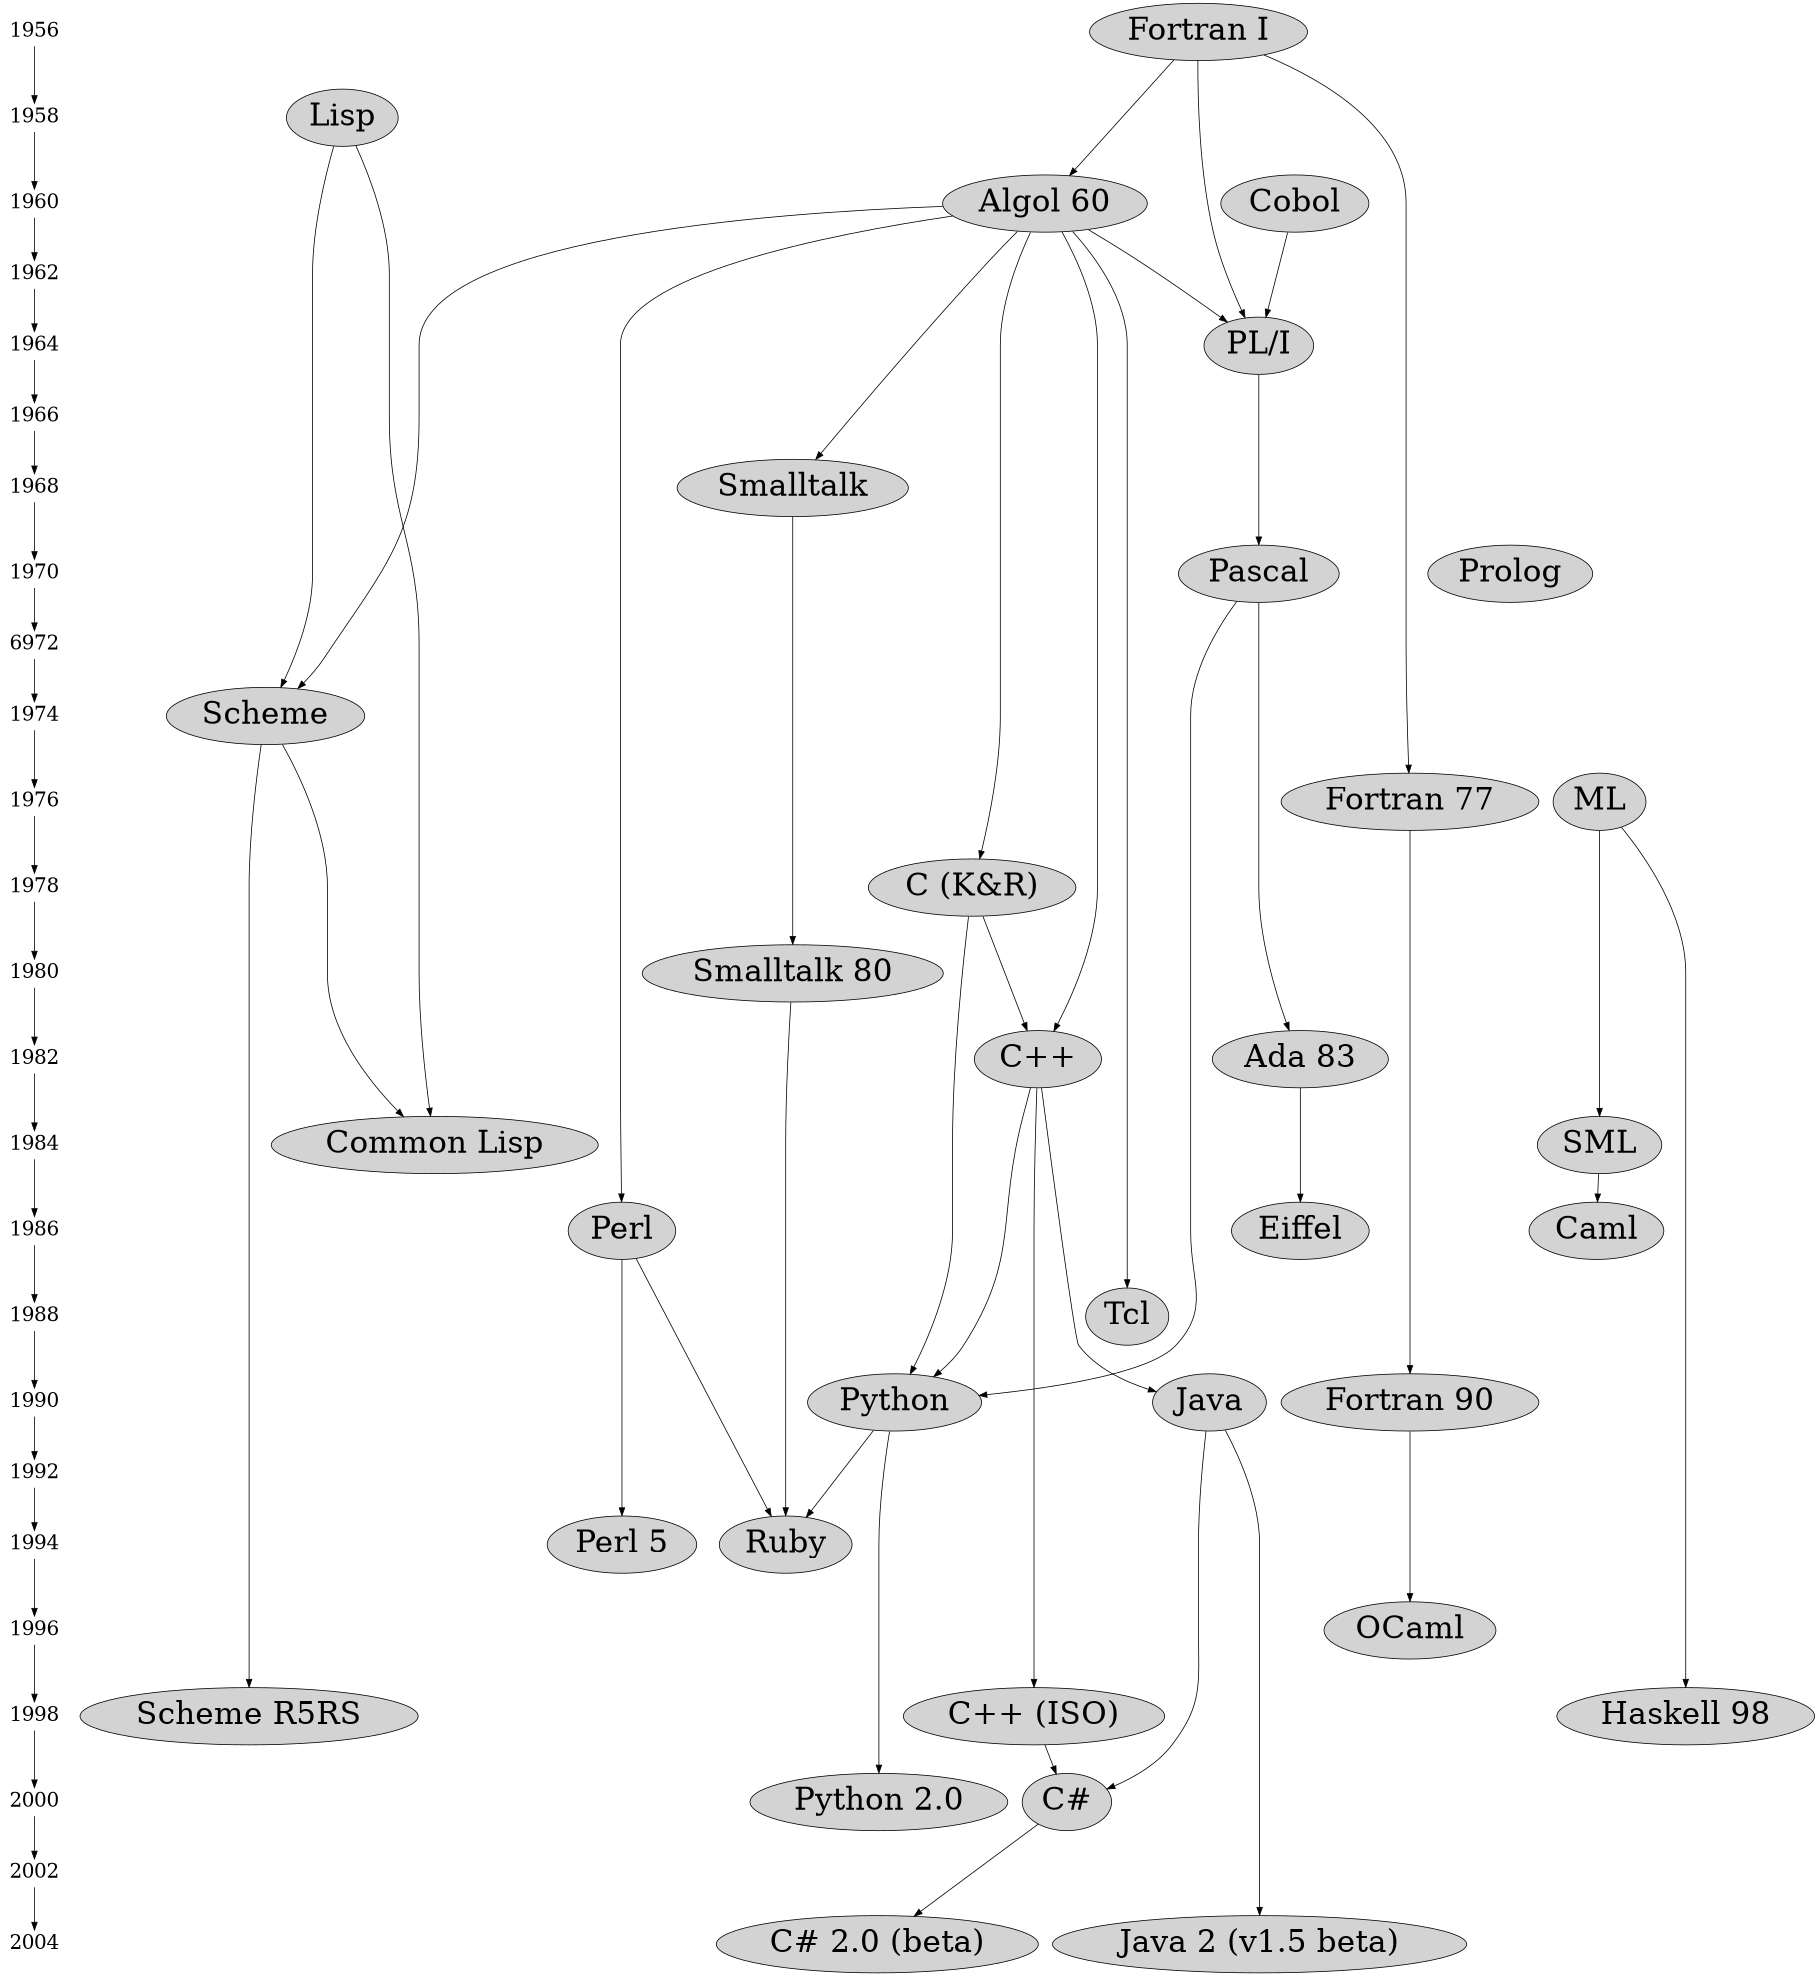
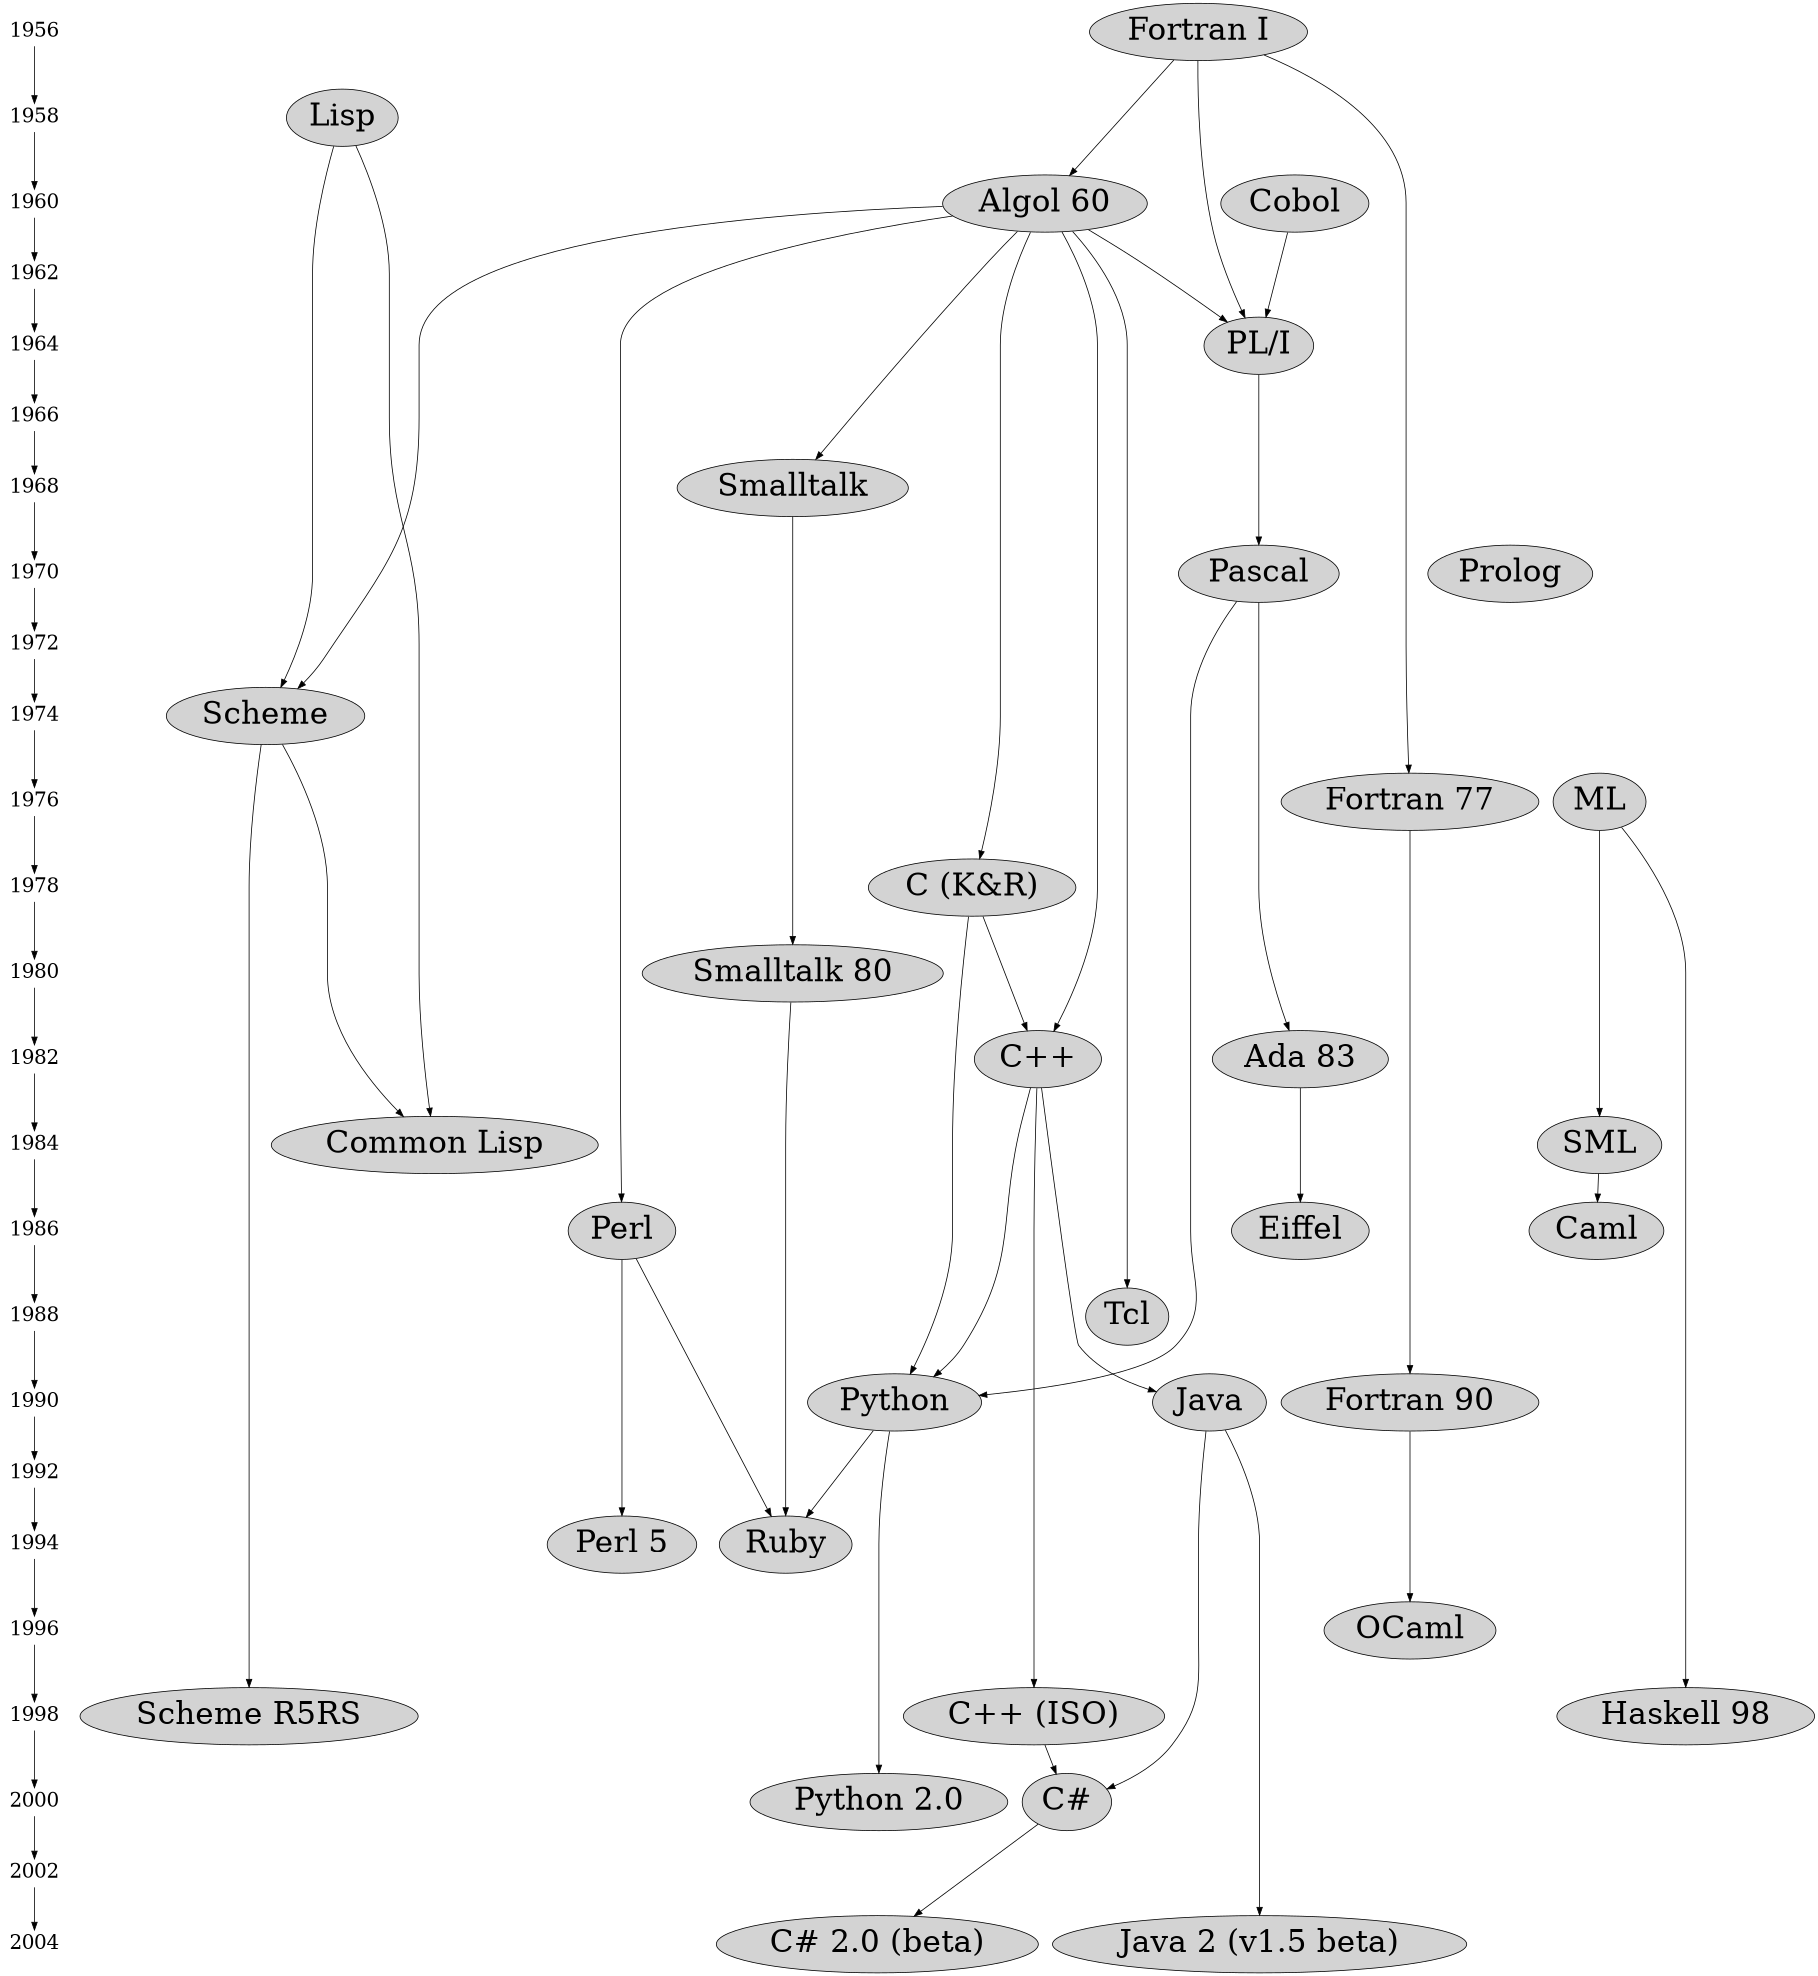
node "6972": label "6972" -> "1972"
